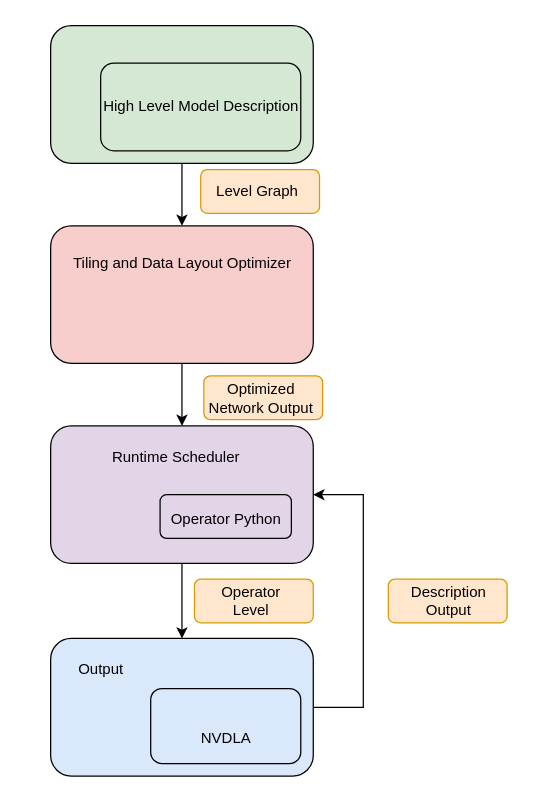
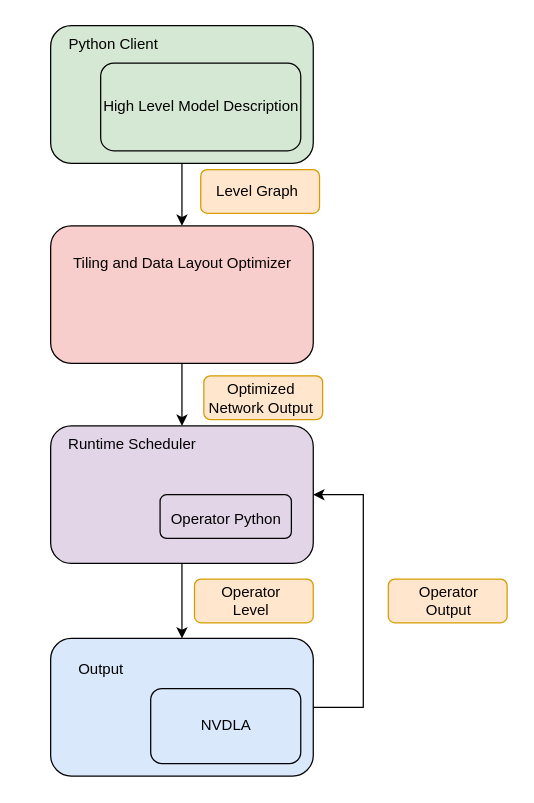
node "Python Client": added
node "Runtime Scheduler": moved (176, 457) -> (132, 444)
node "Description Output": label "Description Output" -> "Operator Output"
node "NVDLA": moved (226, 738) -> (226, 726)
